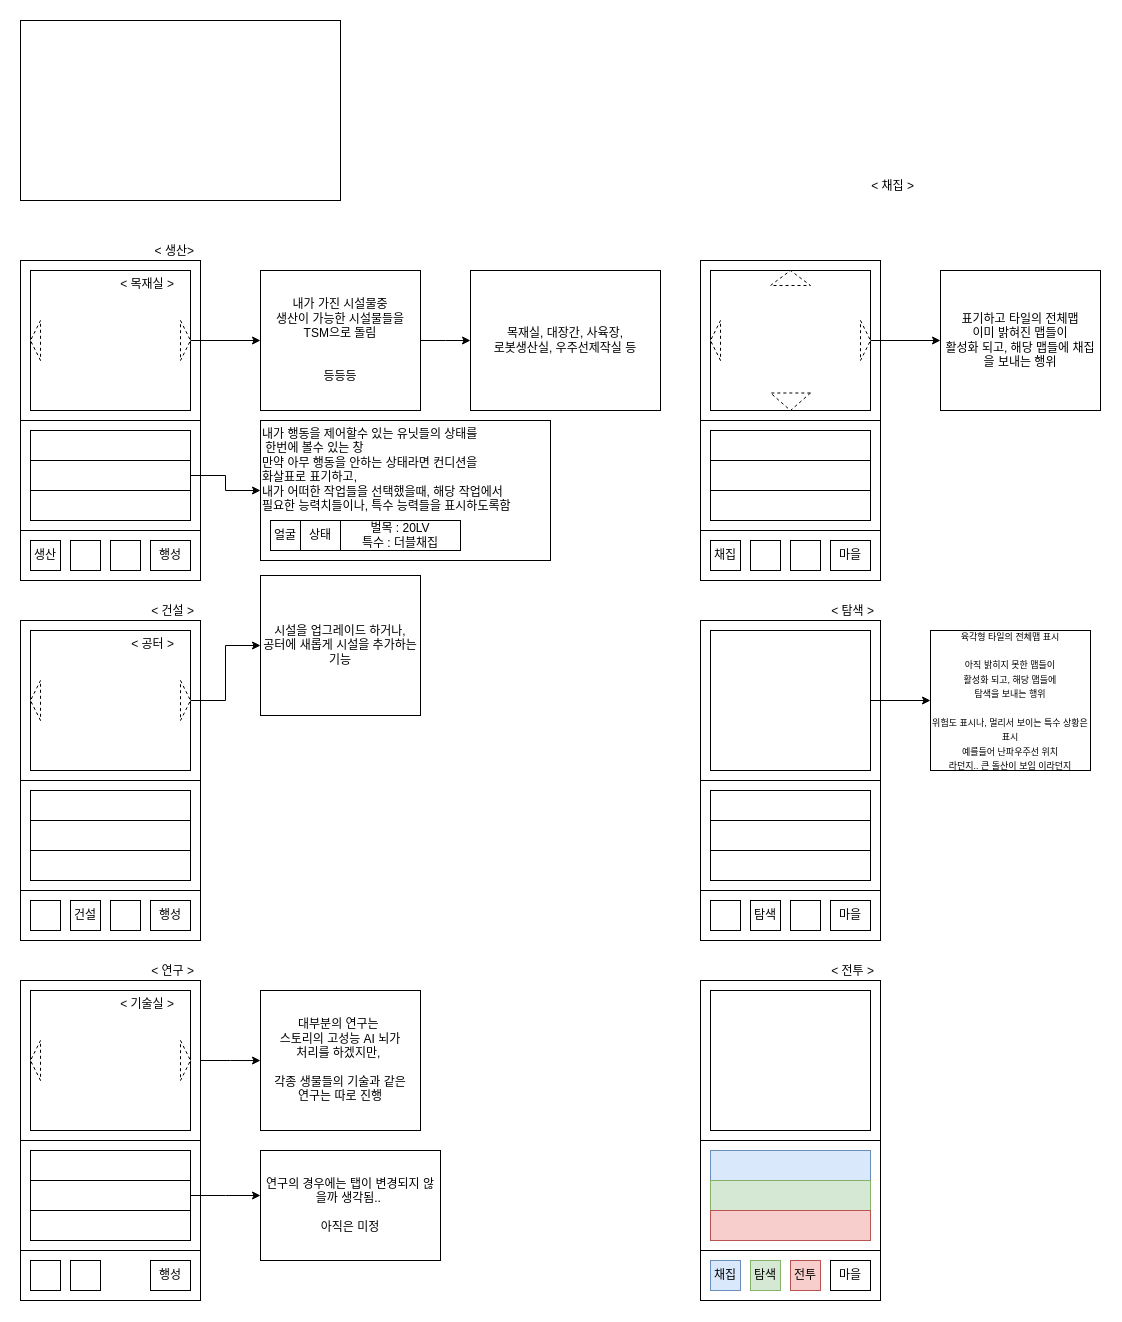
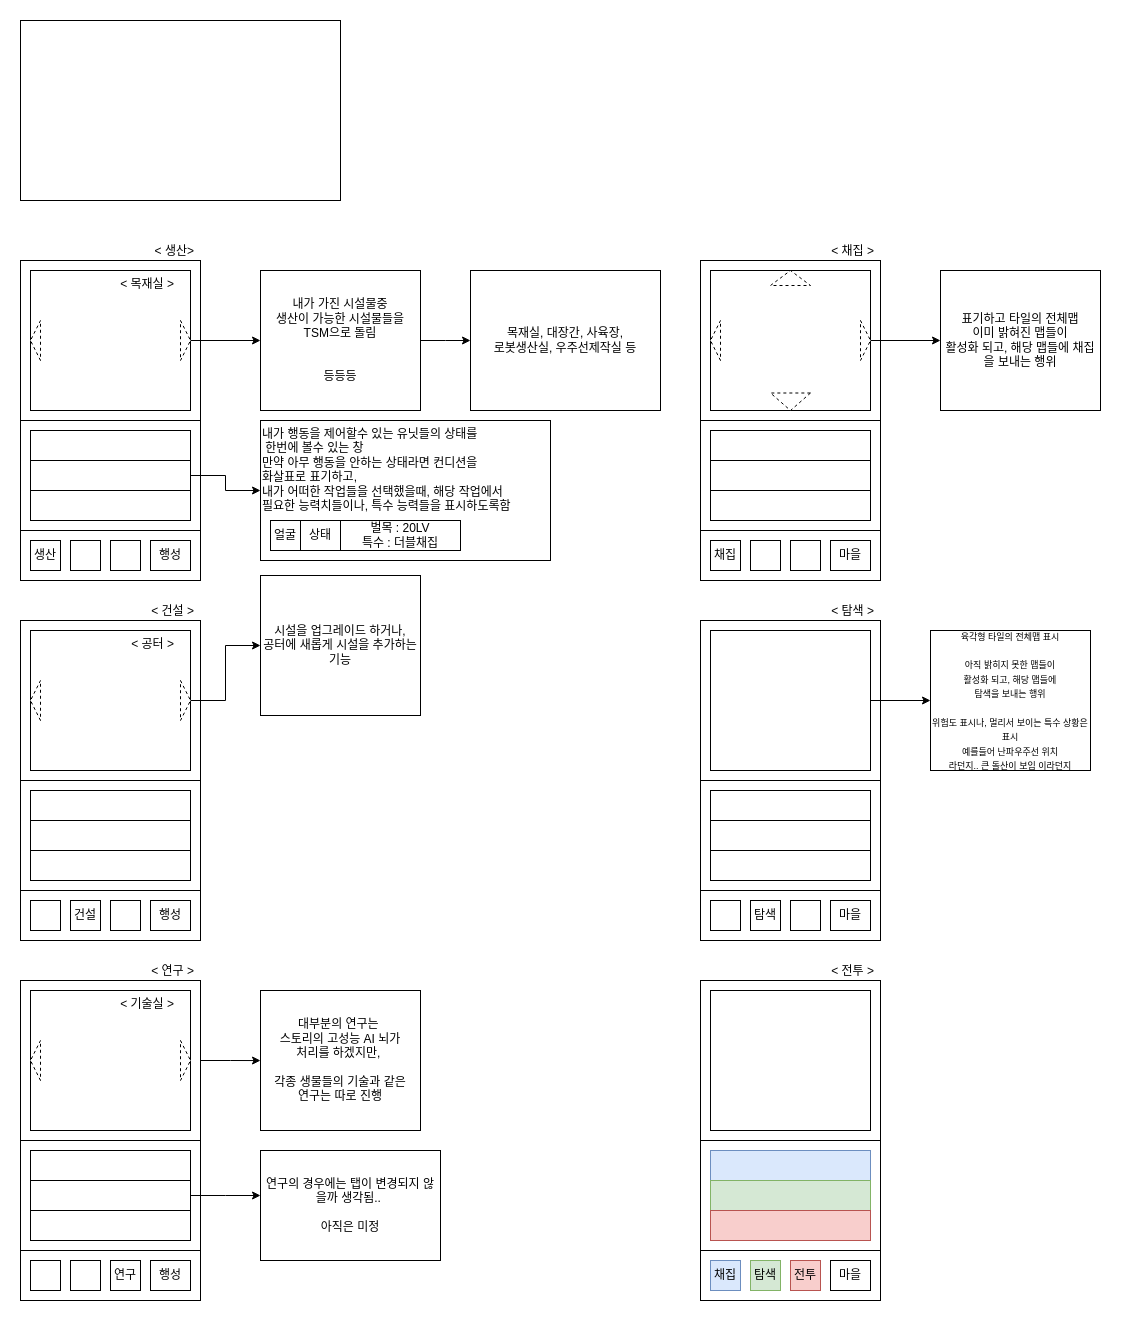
node "< 채집 >": moved (881, 186) -> (841, 251)
node "연구": added
